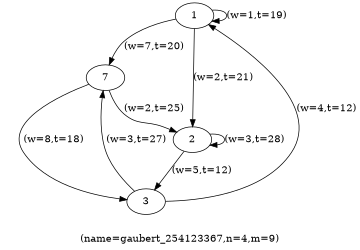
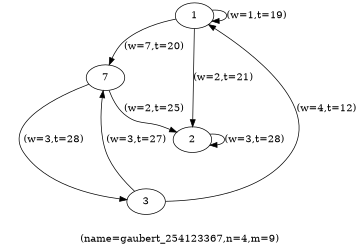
edge "7" -> "3": label "(w=8,t=18)" -> "(w=3,t=28)"
edge "2" -> "3": removed, label "(w=5,t=12)"
